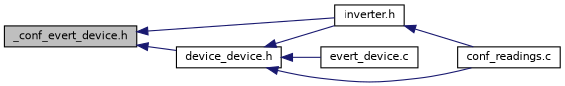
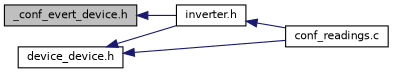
edge "device_device.h" -> "_conf_evert_device.h": removed
node "evert_device.c": removed
